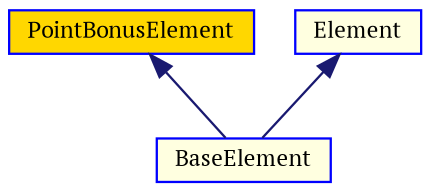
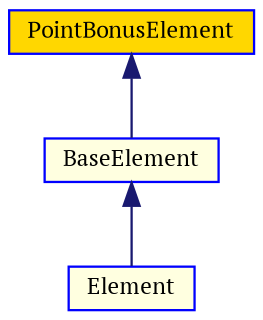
edge "BaseElement" -> "Element": reversed
